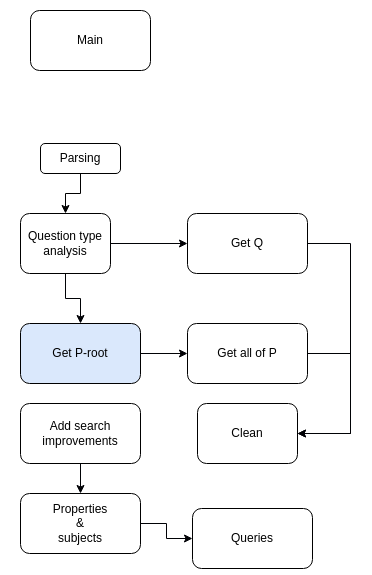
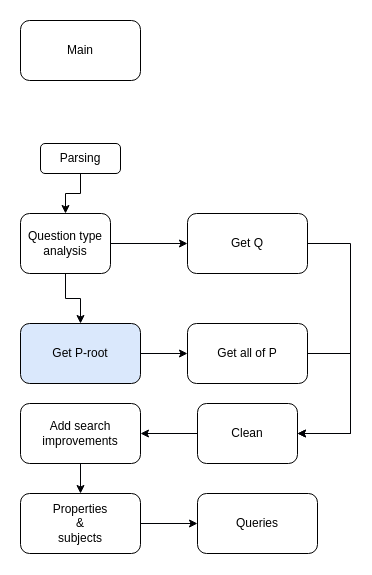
node "Main": moved (91, 41) -> (81, 51)
edge "Clean" -> "Add search improvements": added
node "Queries": moved (253, 539) -> (258, 524)
